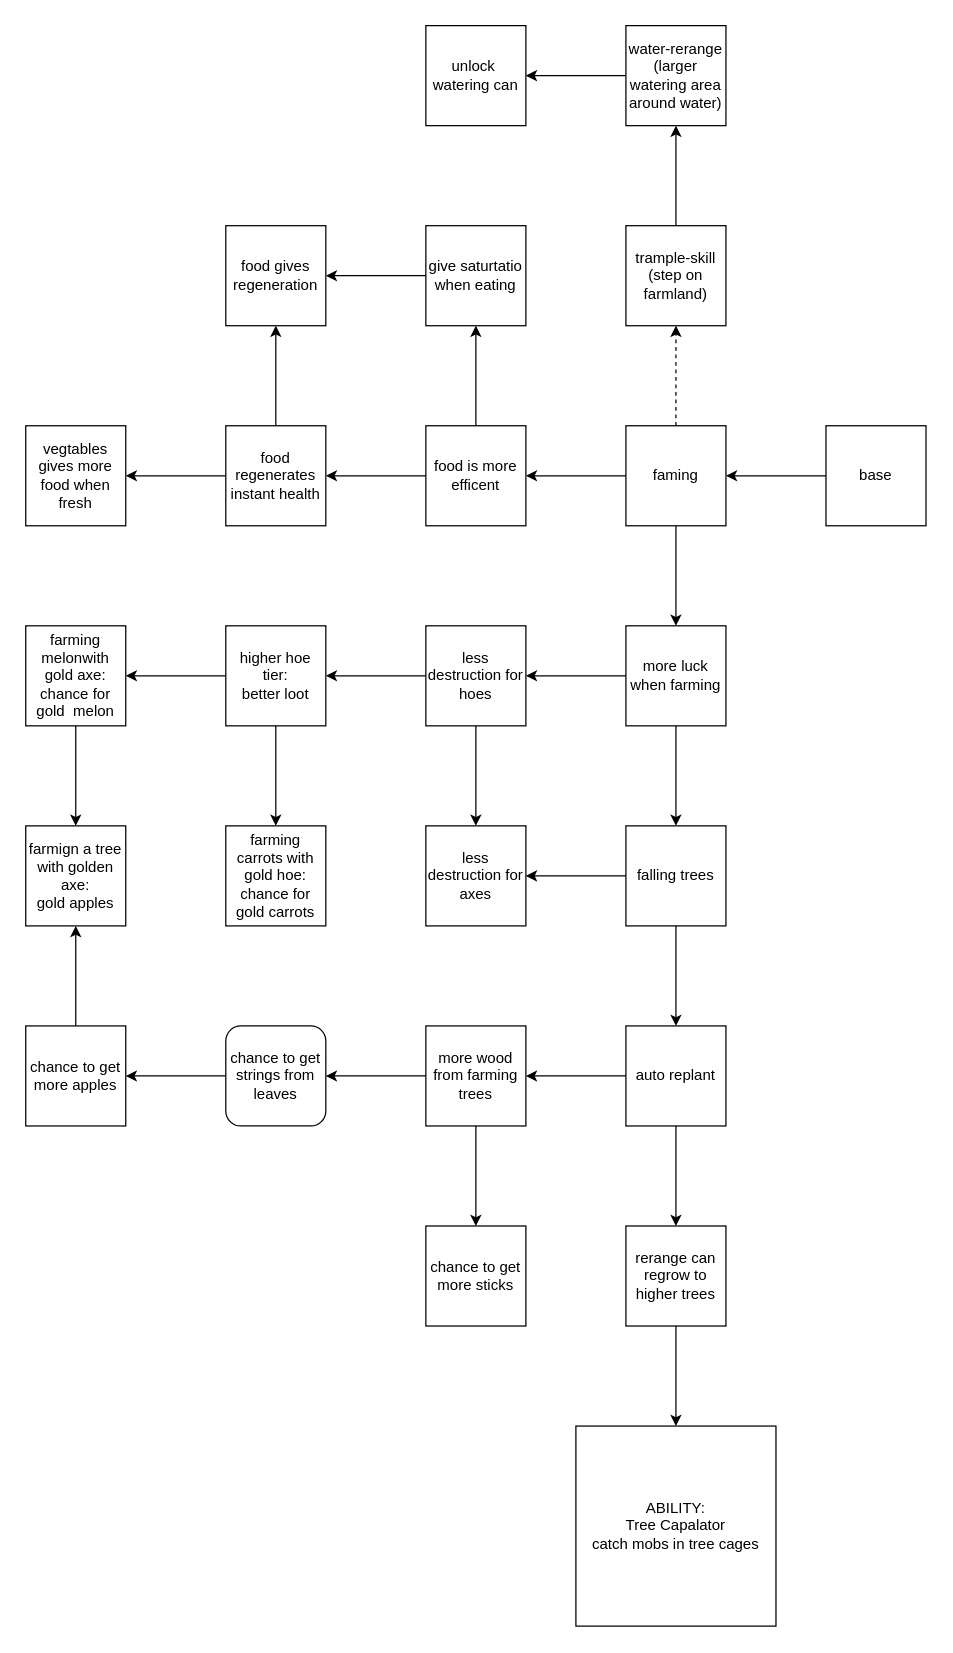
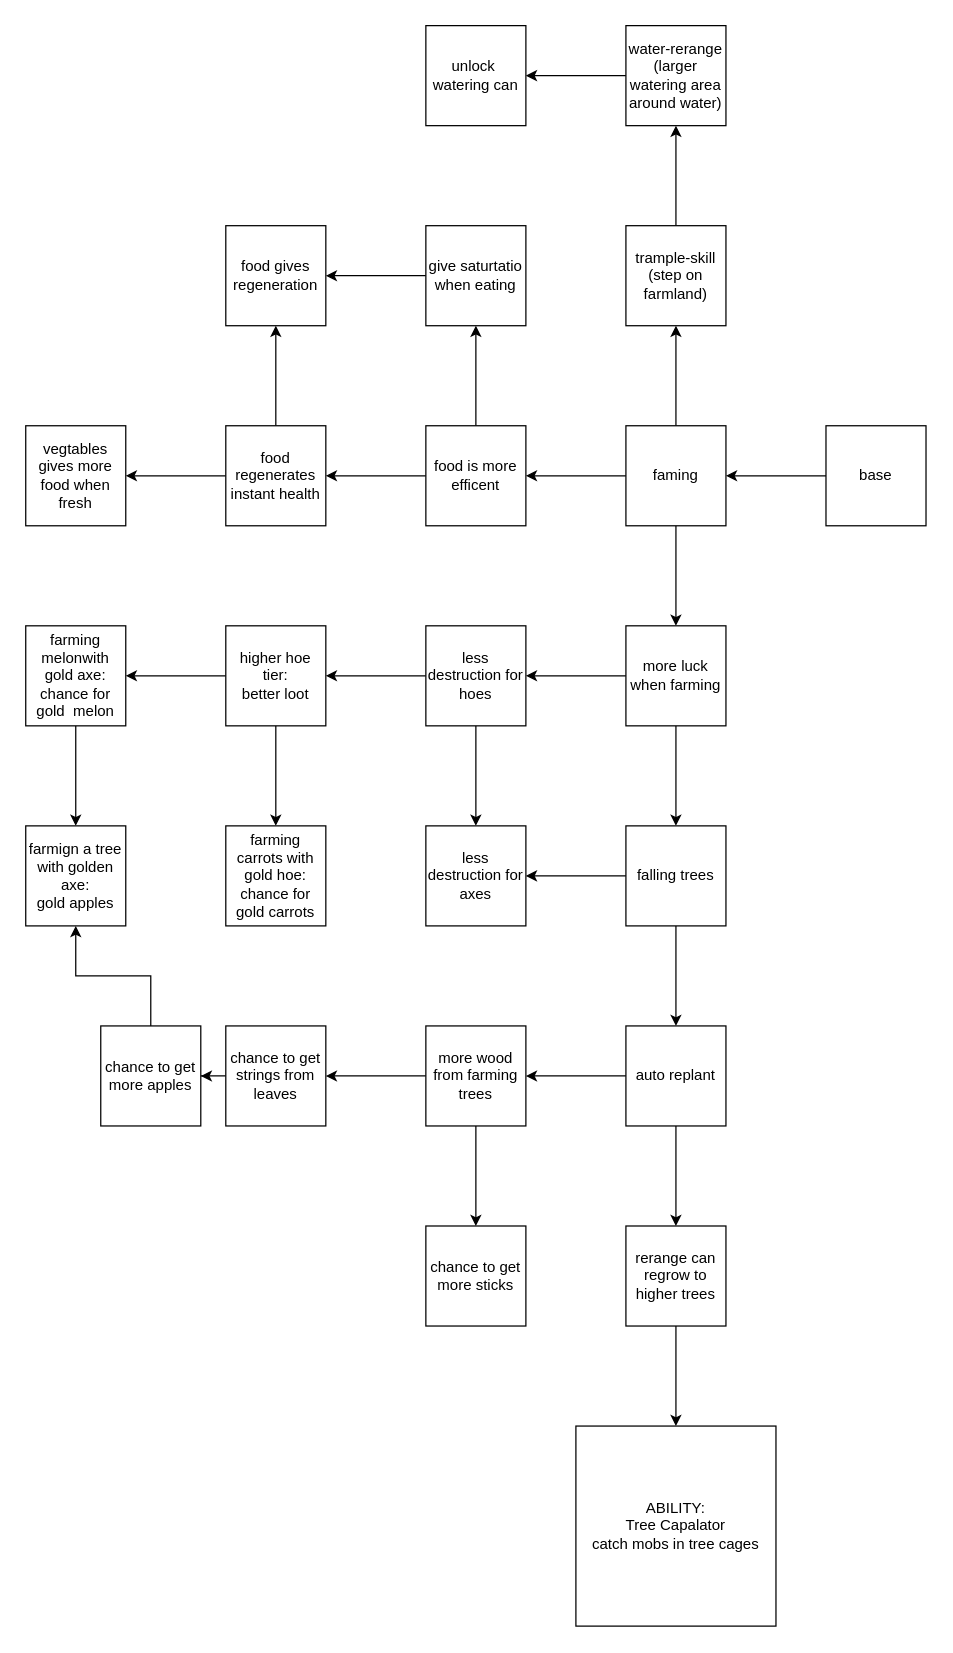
edge "faming" -> "trample-skill (step on farmland)": style dashed -> solid
node "chance to get more apples": moved (76, 1076) -> (151, 1076)
node "chance to get strings from leaves": shape rounded rectangle -> rectangle
